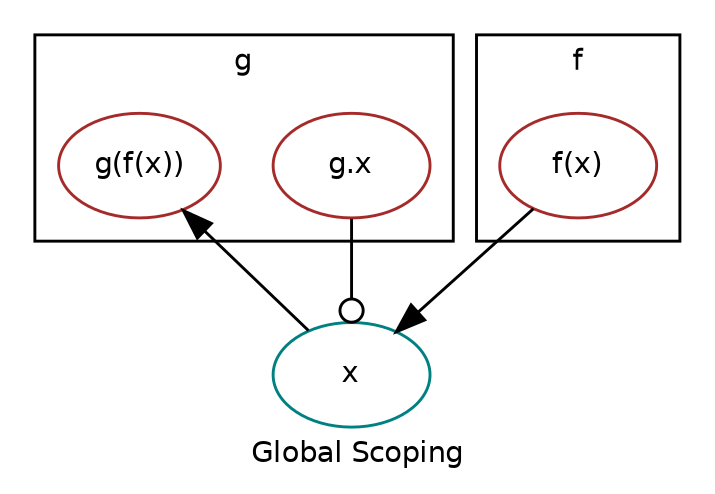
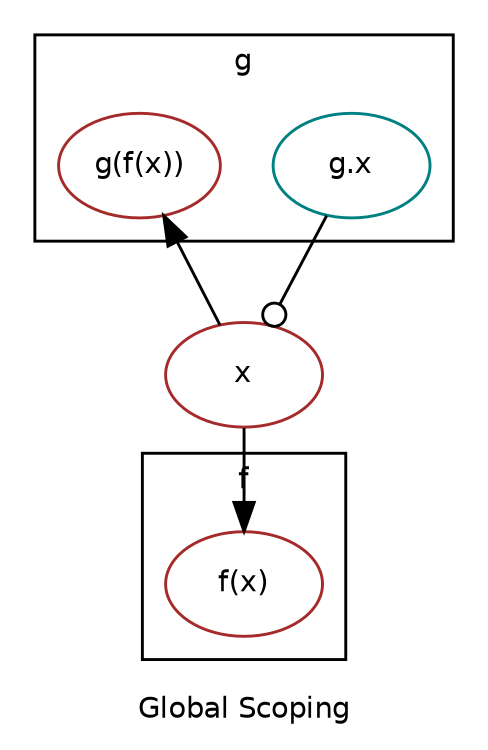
node "g.x": color brown -> teal
edge "f(x)" -> "x": reversed
node "x": color teal -> brown
